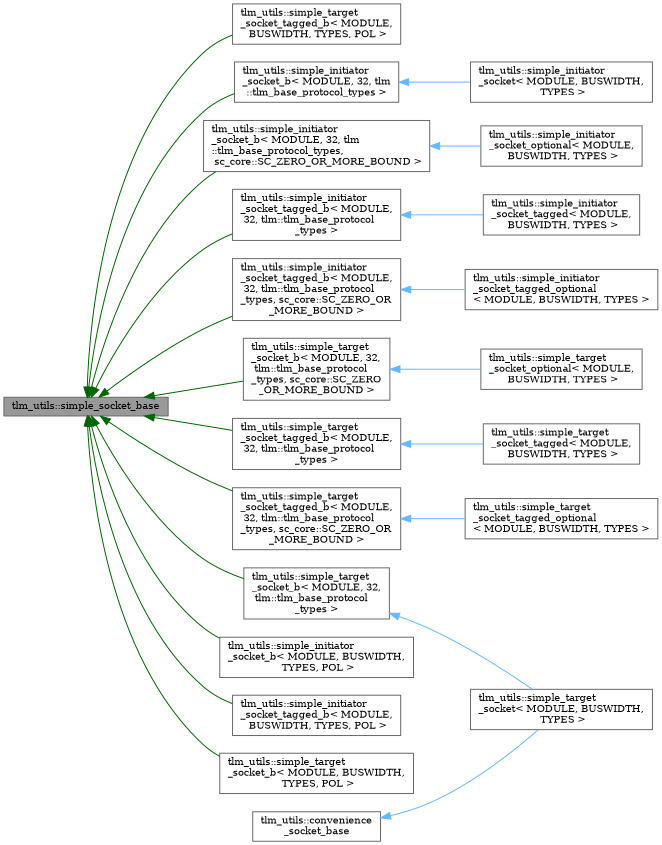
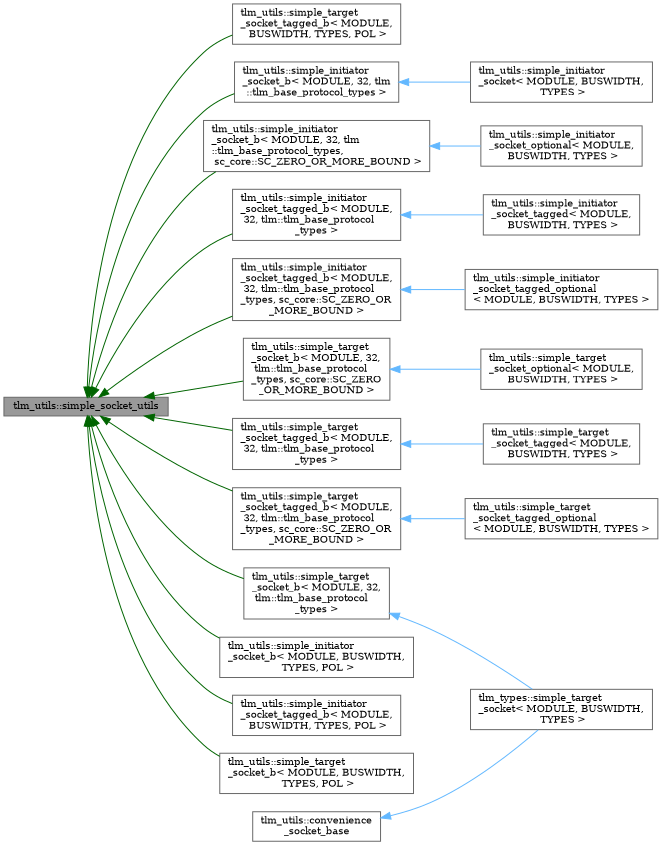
node "tlm_utils::simple_socket_base": label "tlm_utils::simple_socket_base" -> "tlm_utils::simple_socket_utils"
node "tlm_utils::simple_target _socket< MODULE, BUSWIDTH, TYPES >": label "tlm_utils::simple_target _socket< MODULE, BUSWIDTH, TYPES >" -> "tlm_types::simple_target _socket< MODULE, BUSWIDTH, TYPES >"
